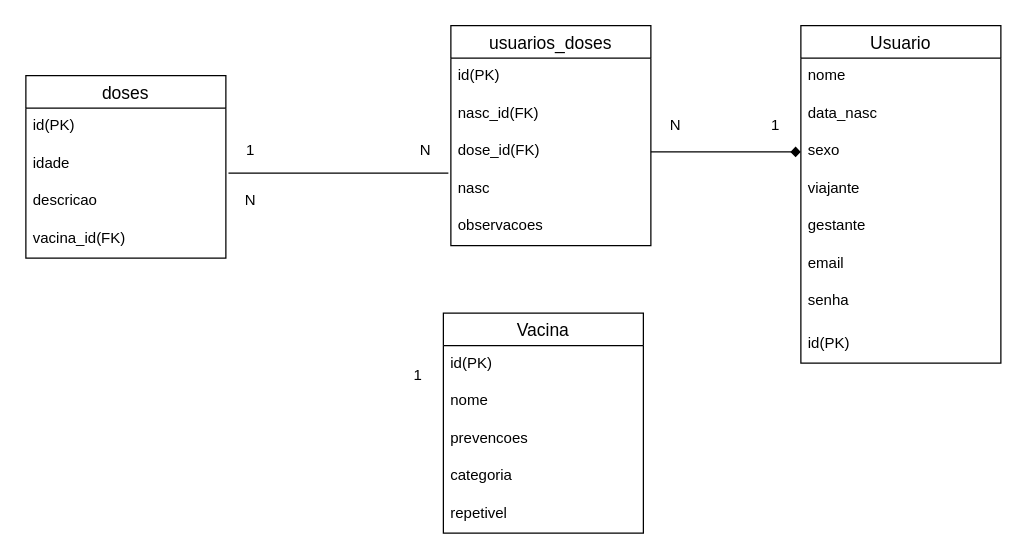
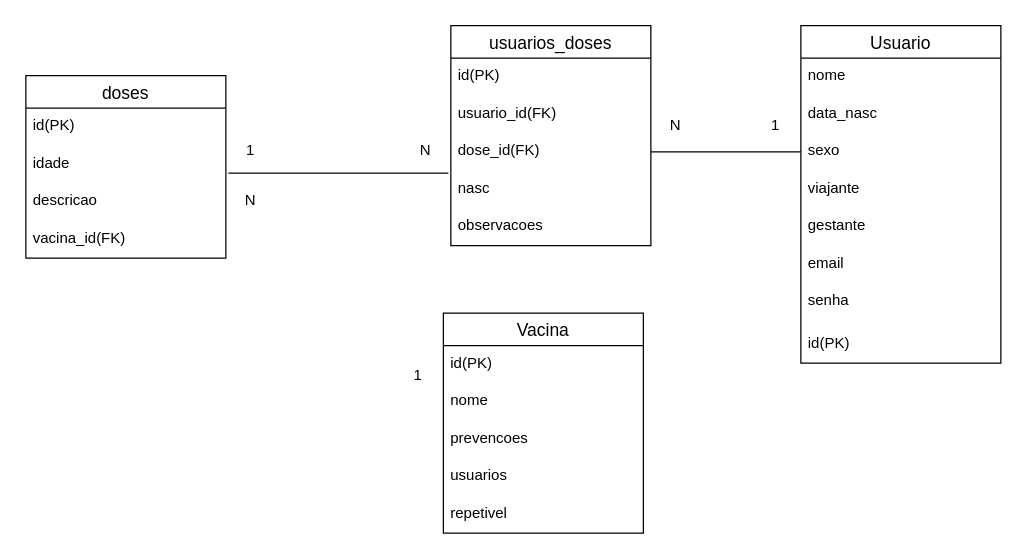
node "nasc_id(FK)": label "nasc_id(FK)" -> "usuario_id(FK)"
edge "dose_id(FK)" -> "sexo": arrowhead diamond -> none
node "categoria": label "categoria" -> "usuarios"
